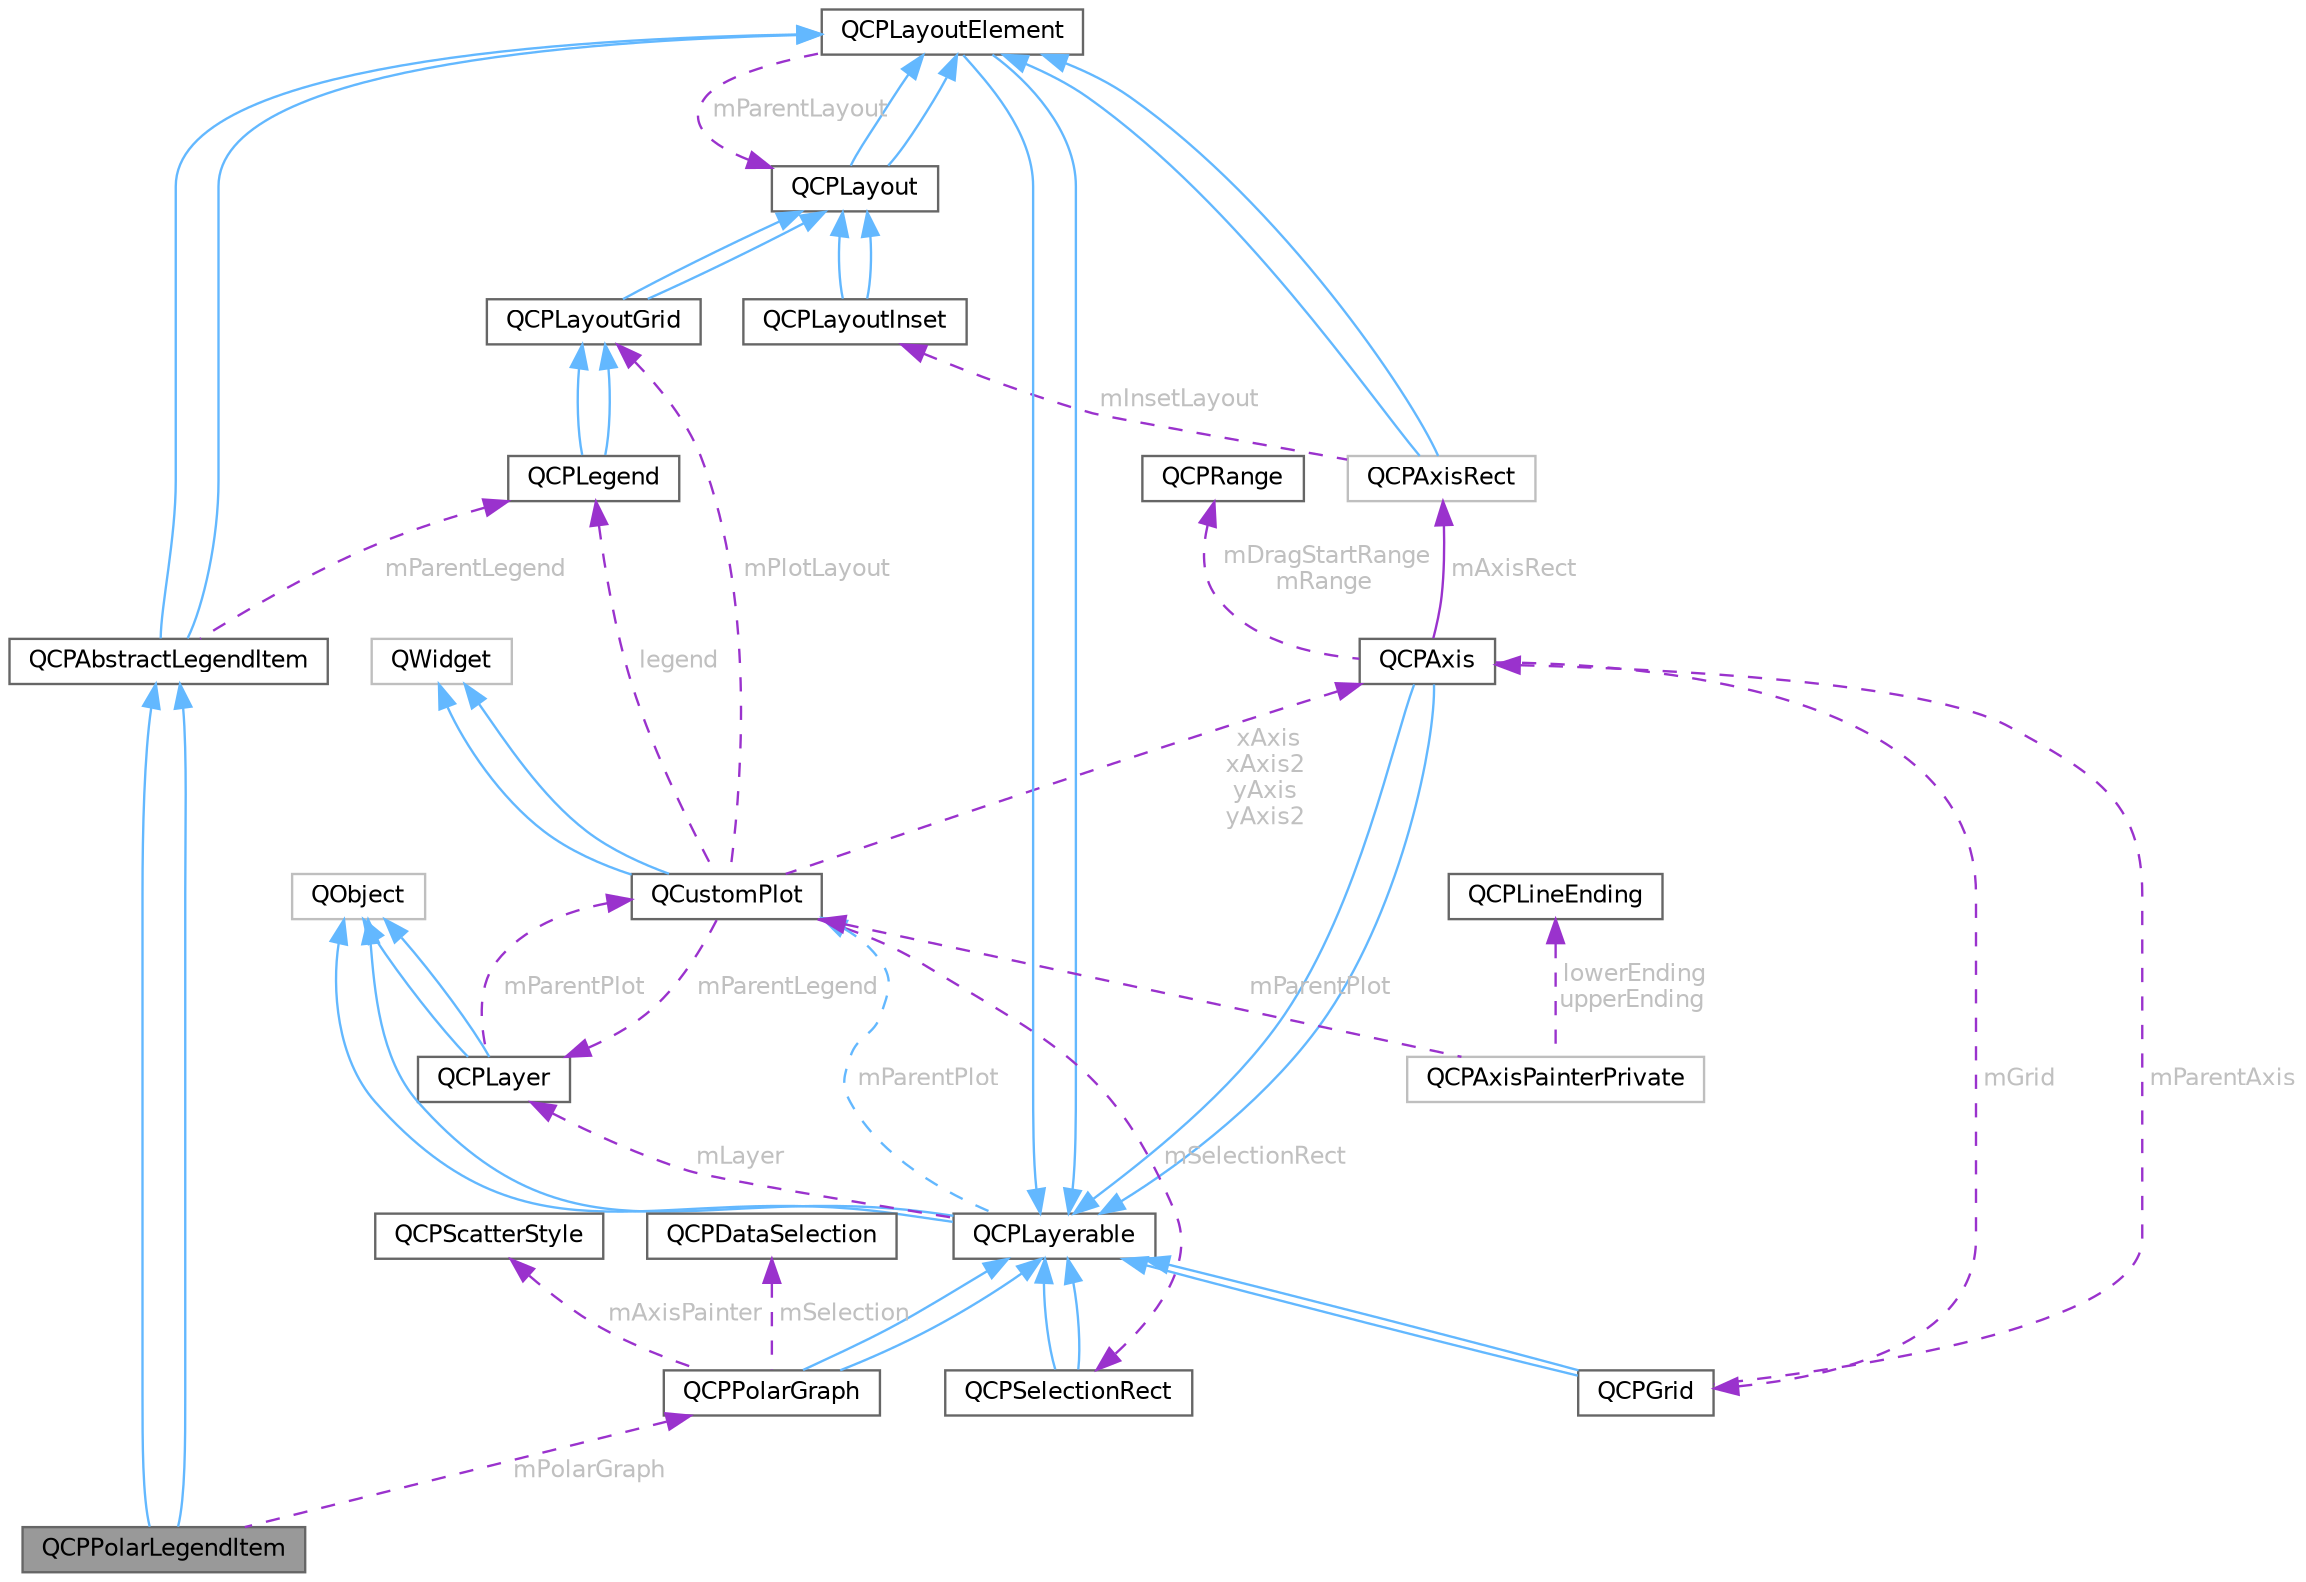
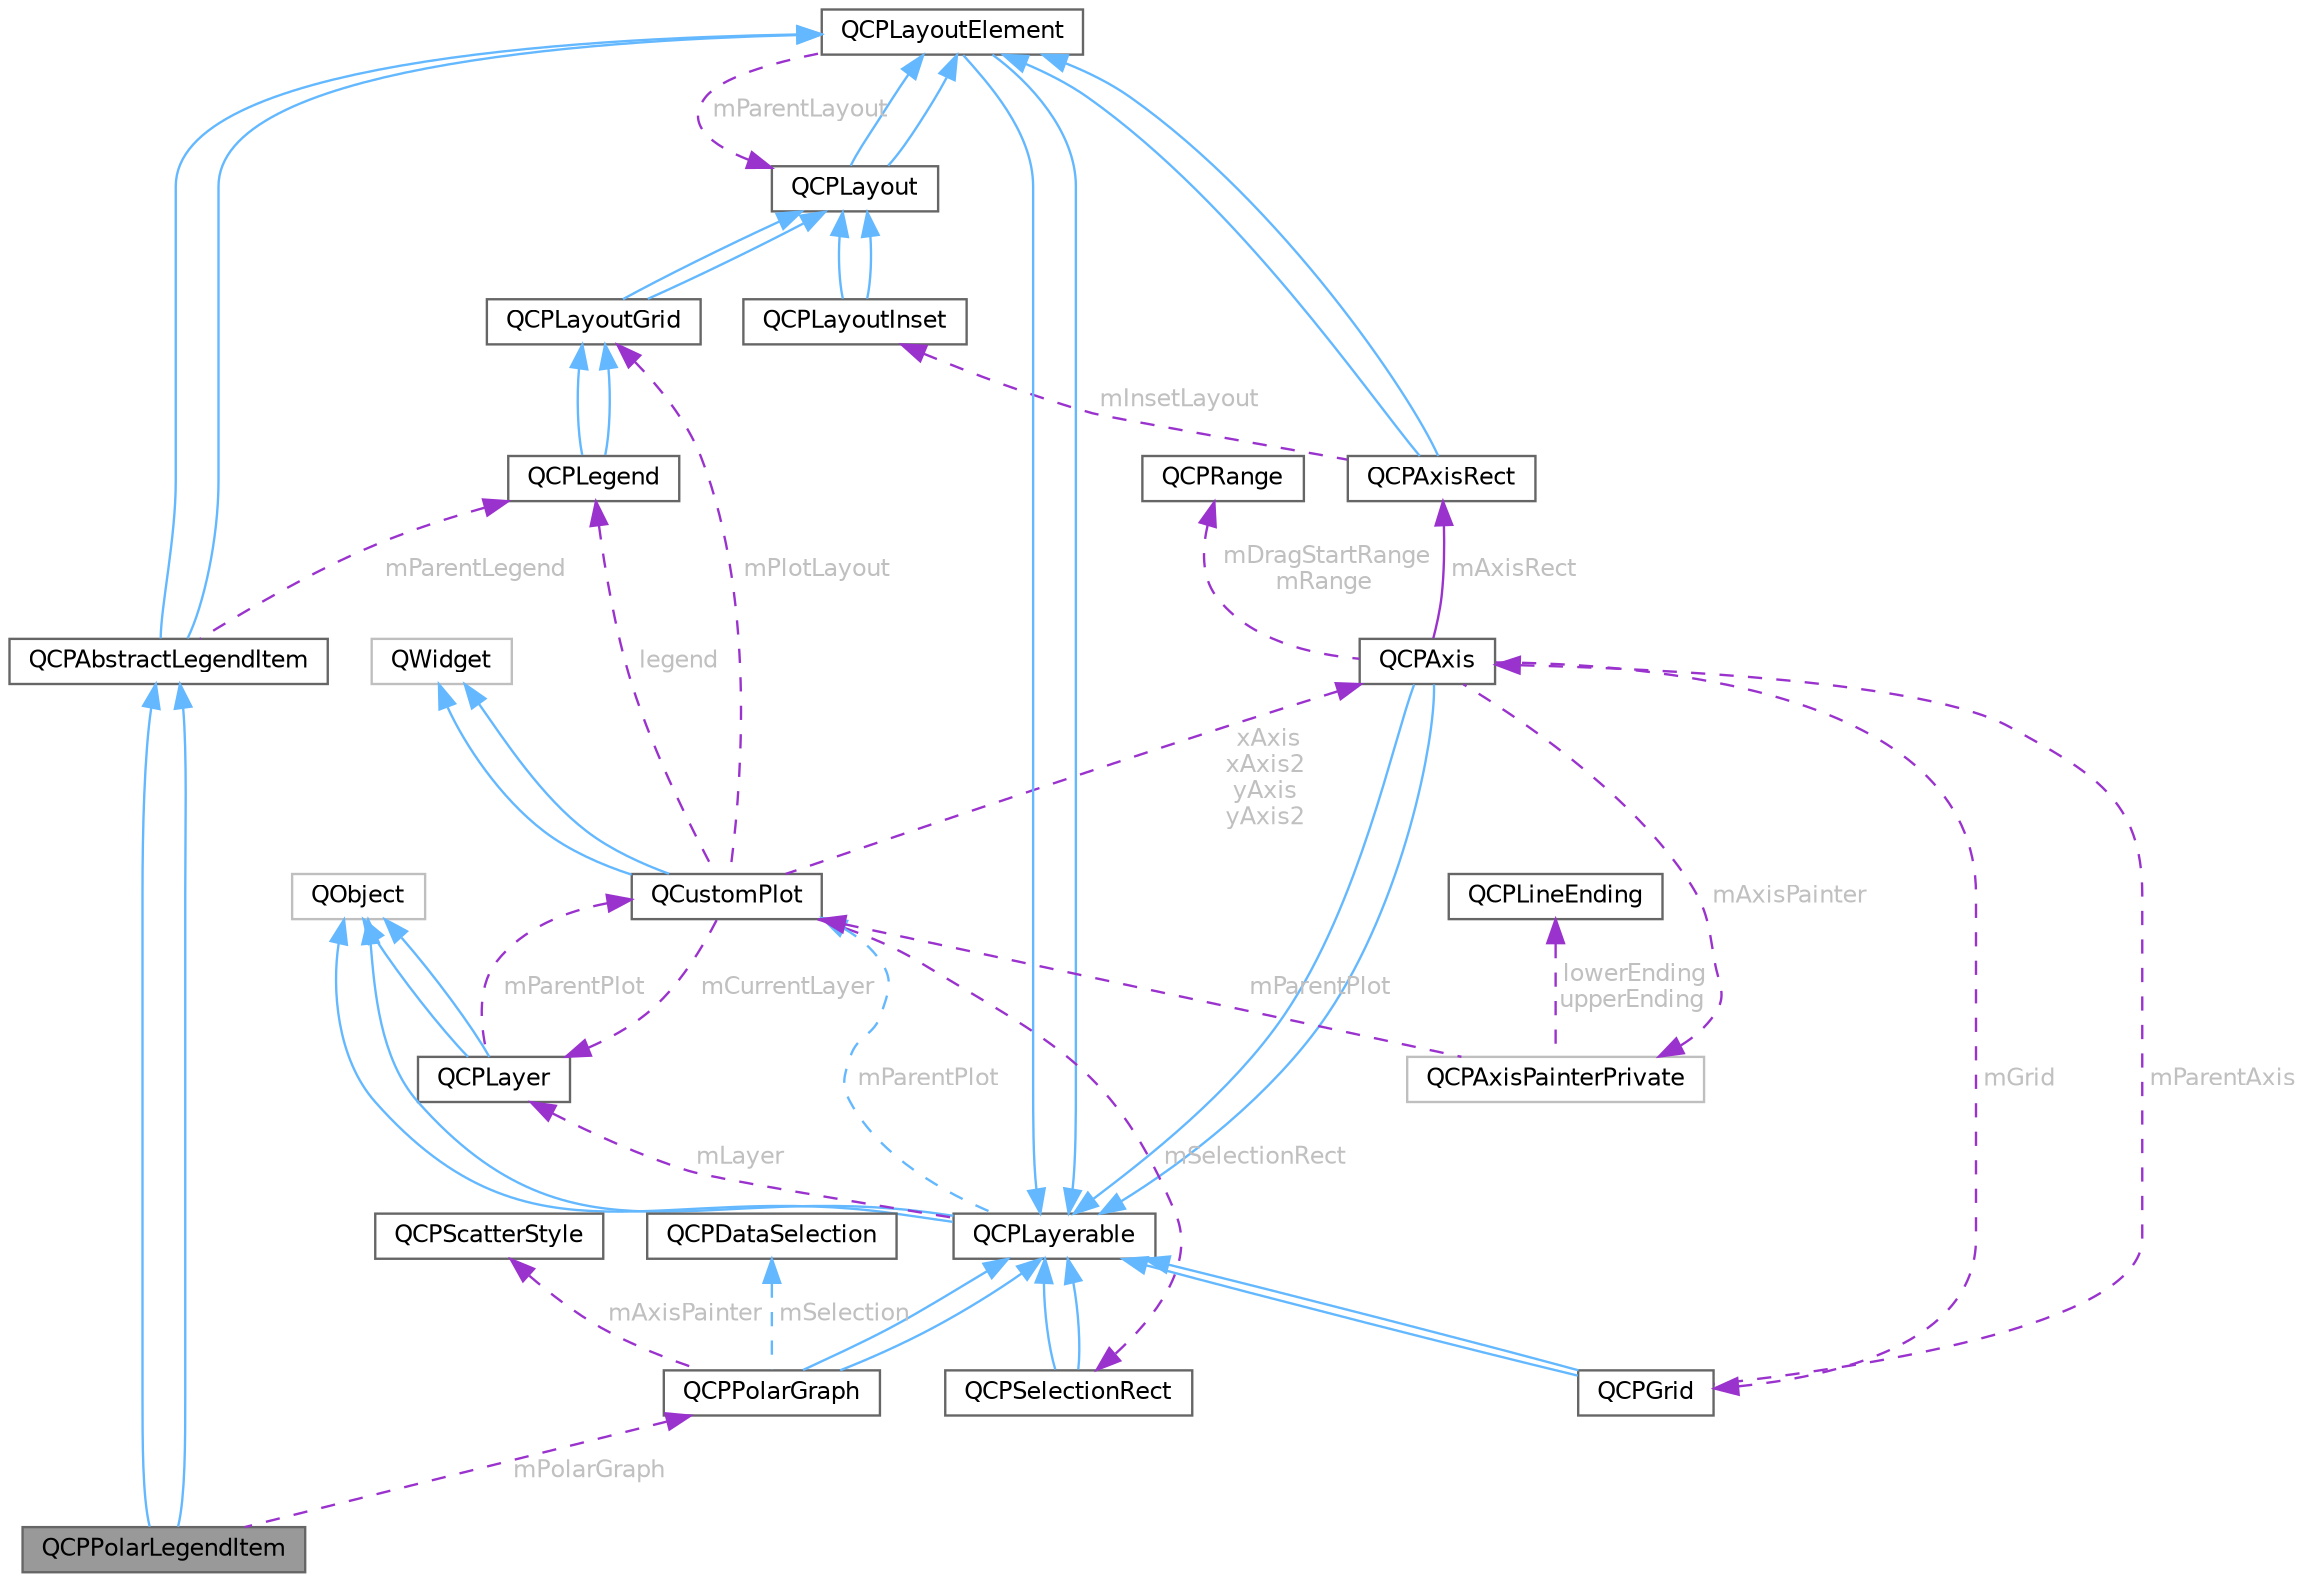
node "QCPAxisRect": color grey75 -> gray40
edge "QCPAxis" -> "QCPAxisPainterPrivate": added, label "mAxisPainter"
edge "QCustomPlot" -> "QCPLayer": label " mParentLegend" -> " mCurrentLayer"
edge "QCPPolarGraph" -> "QCPDataSelection": color darkorchid3 -> steelblue1
